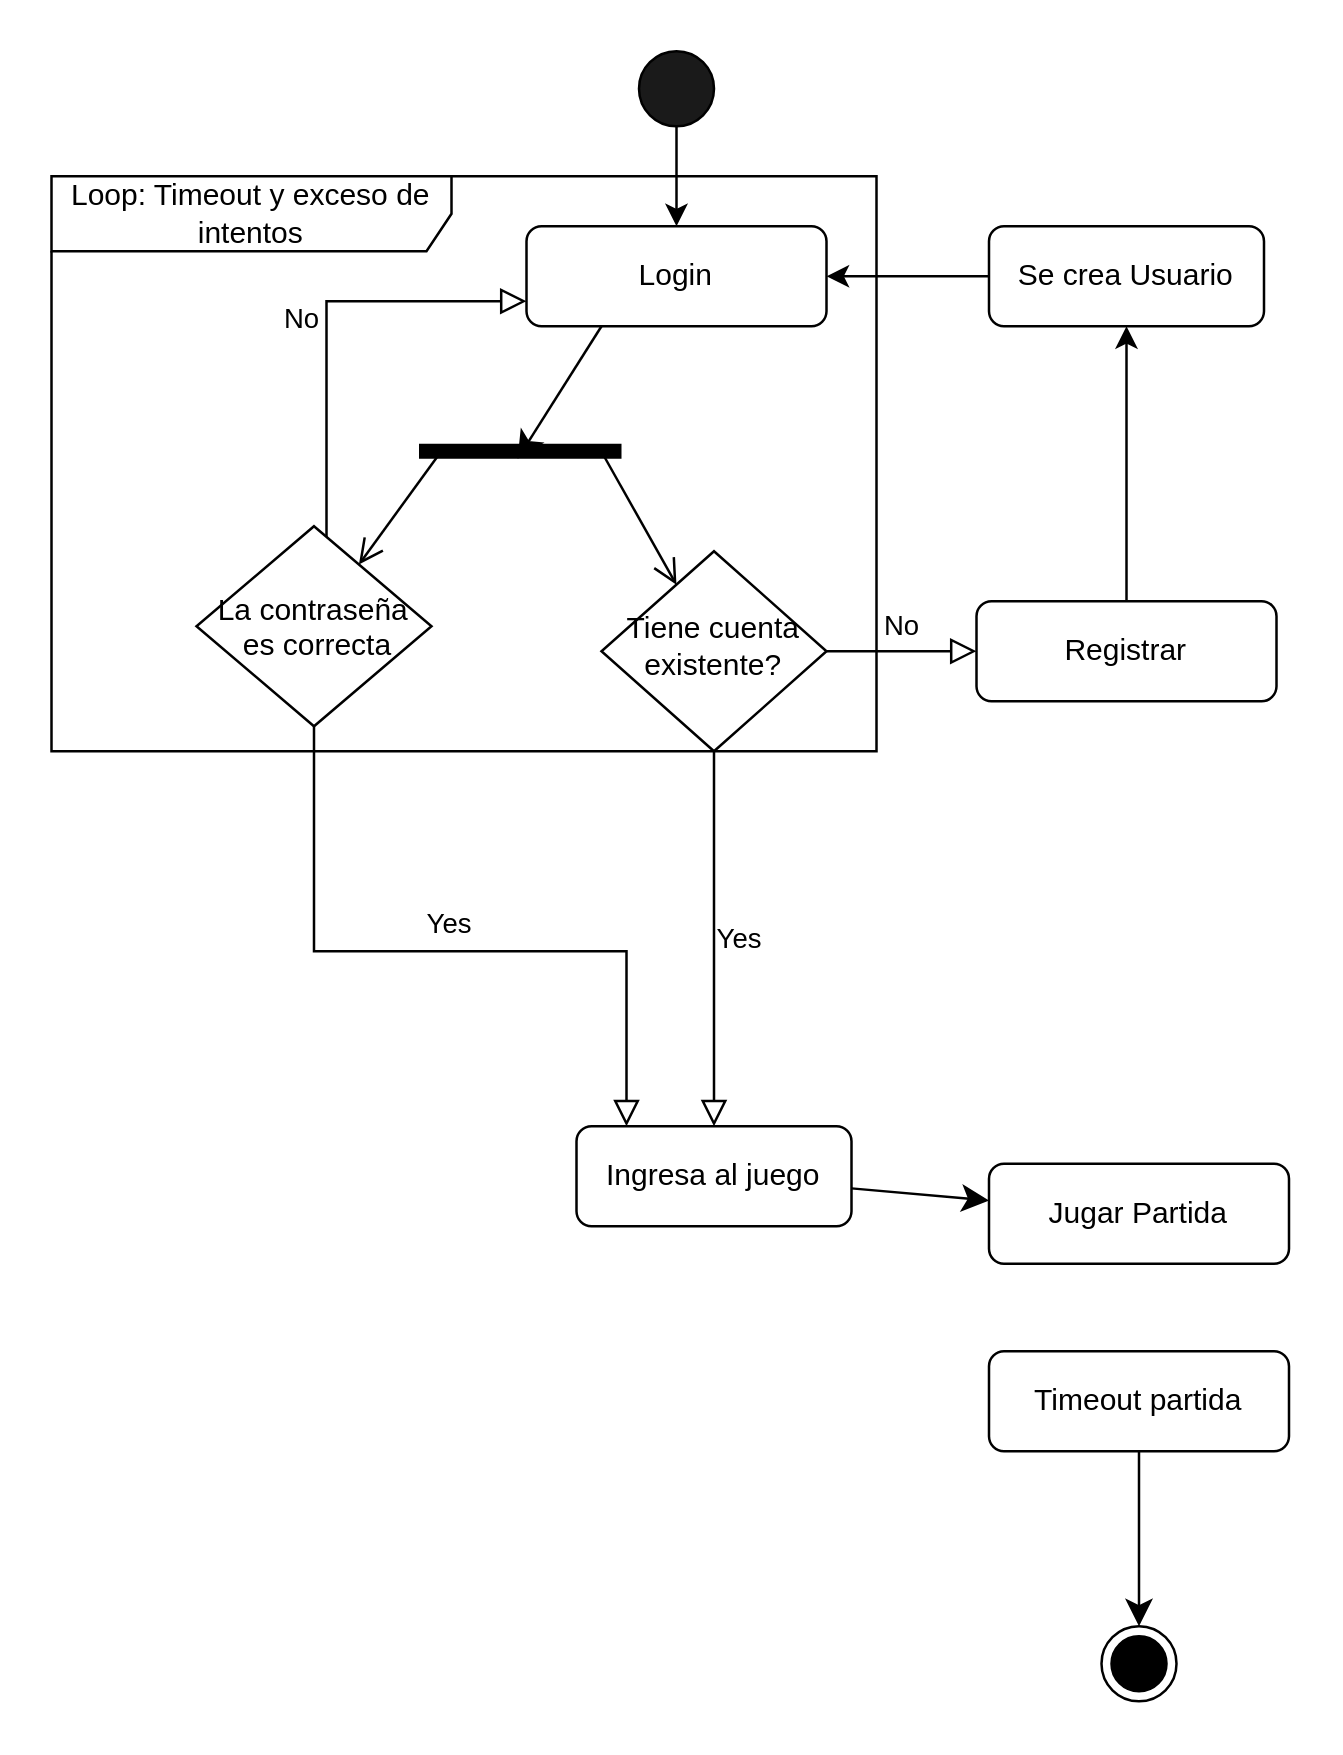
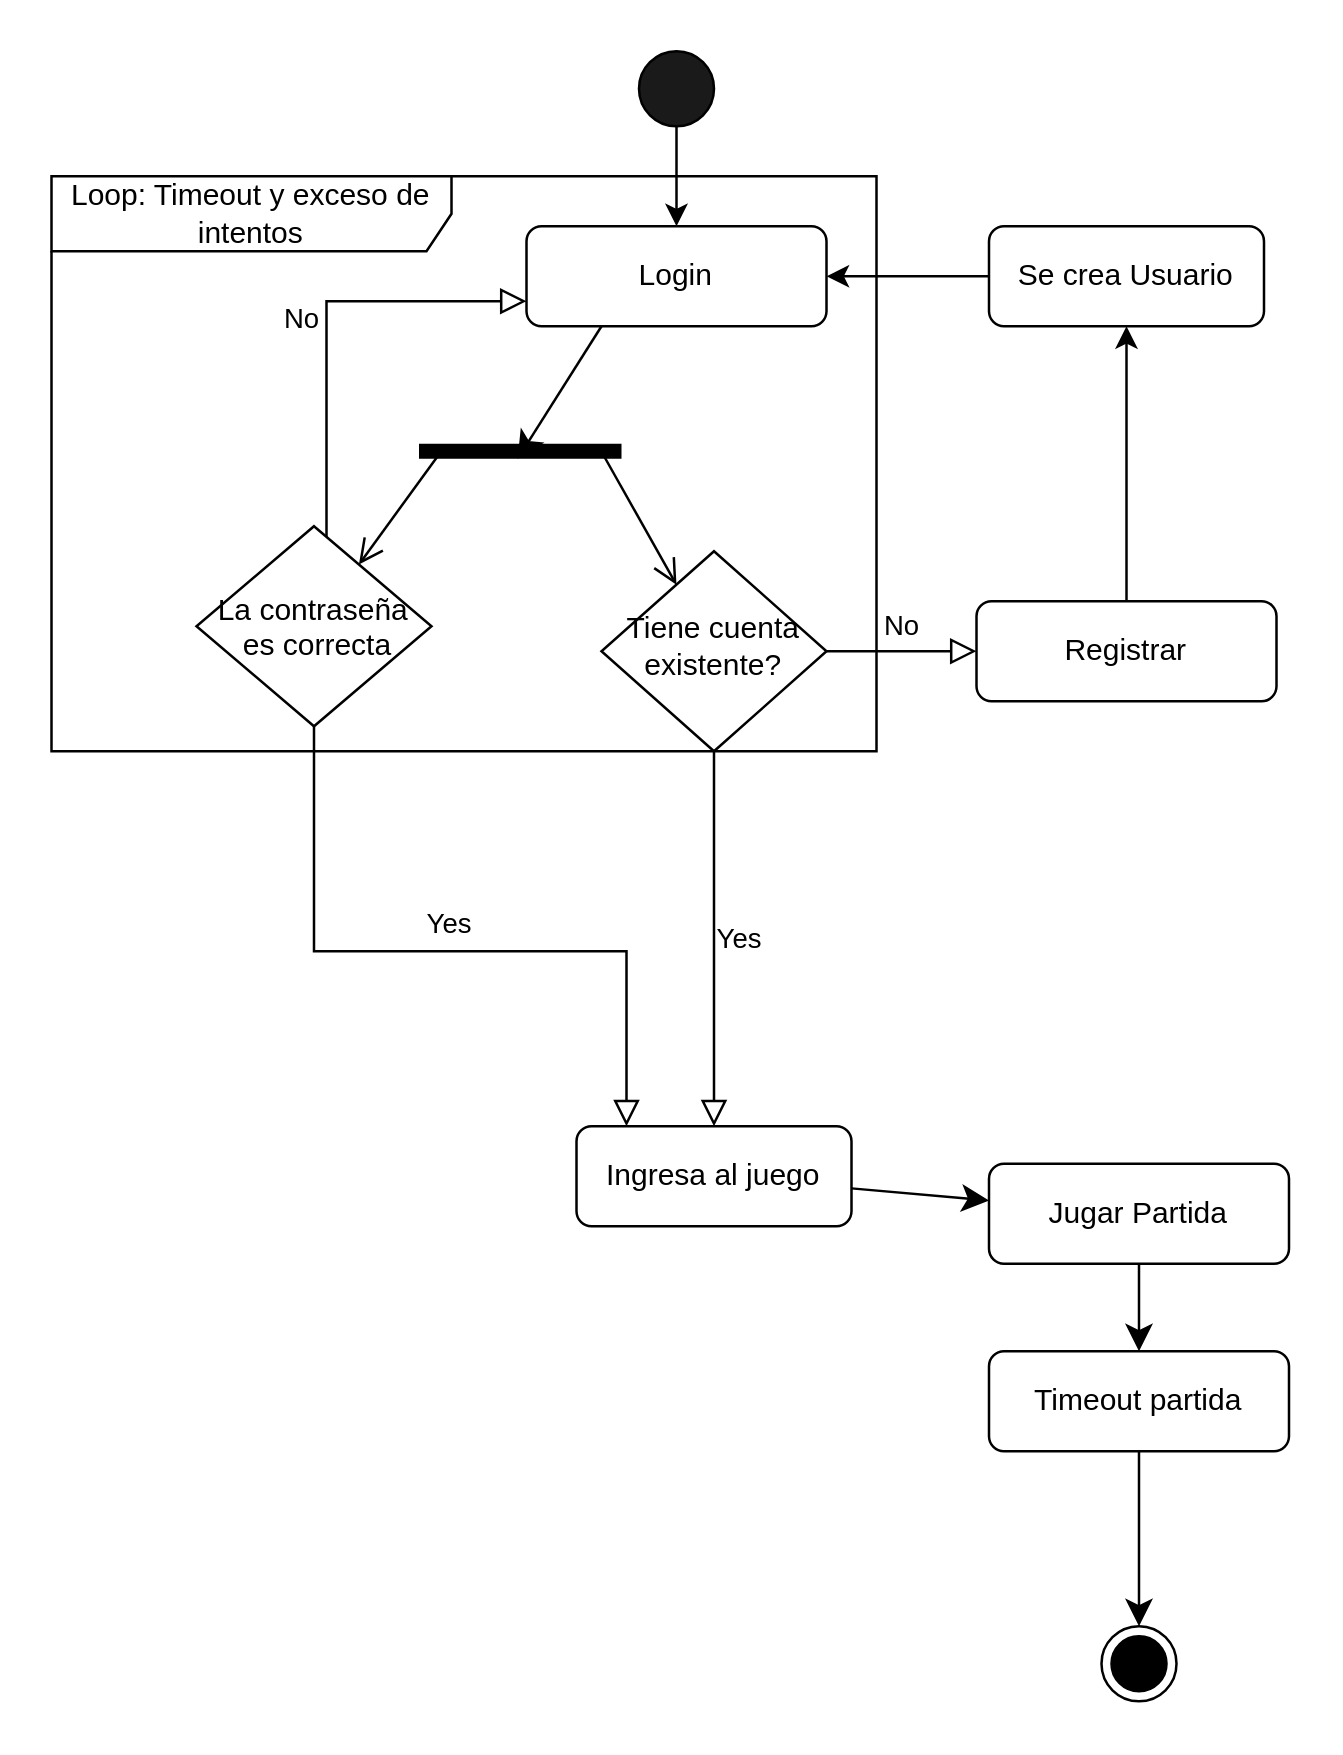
edge "Jugar Partida" -> "Timeout partida": added
